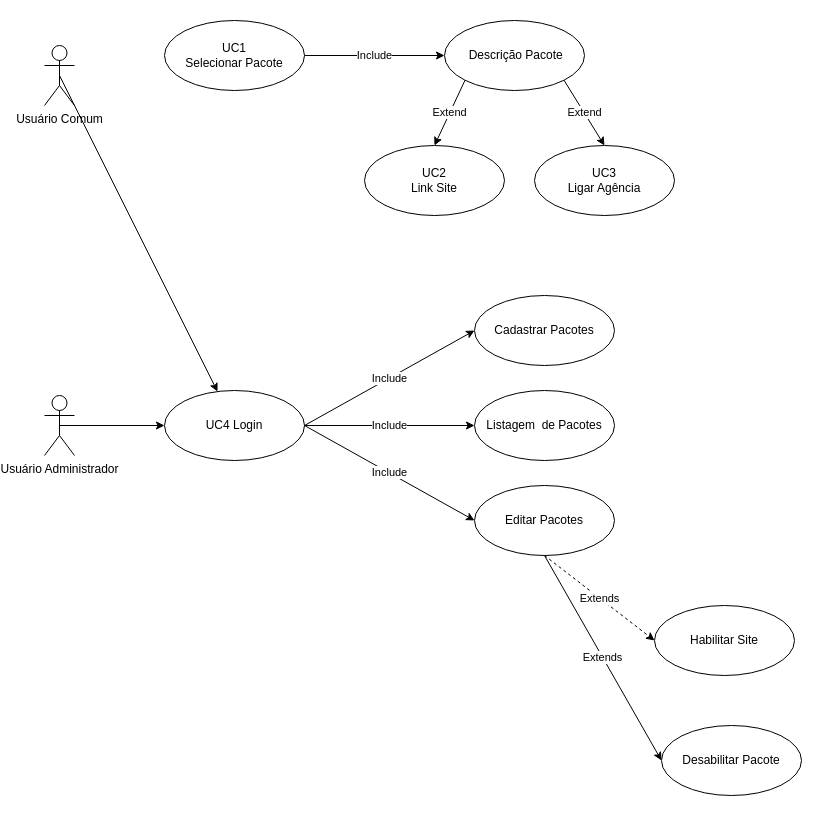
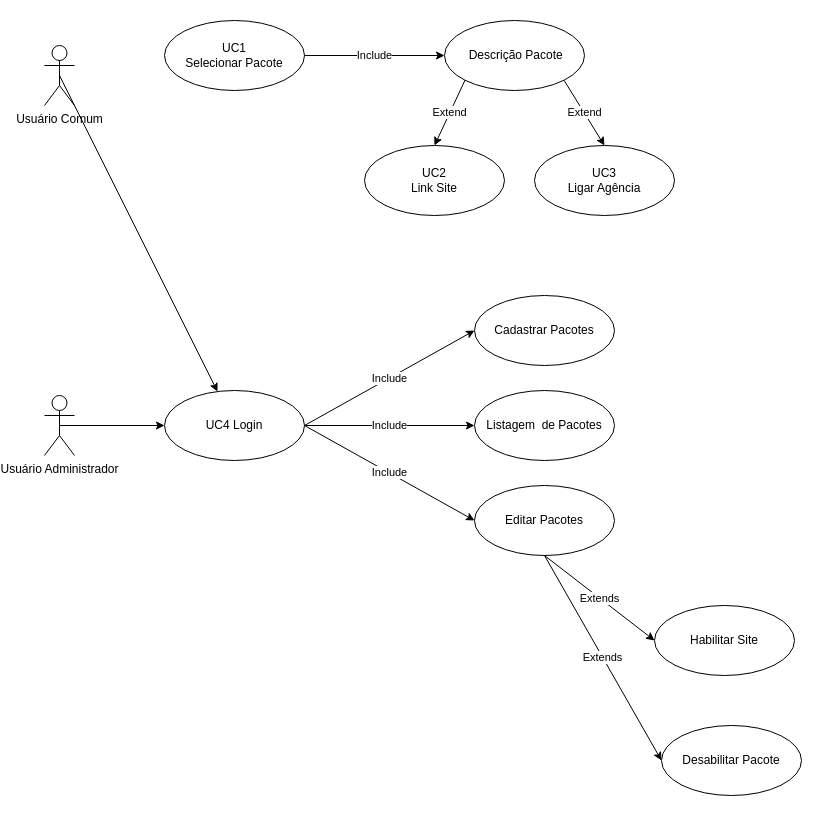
edge "Editar Pacotes" -> "Habilitar Site": style dashed -> solid
